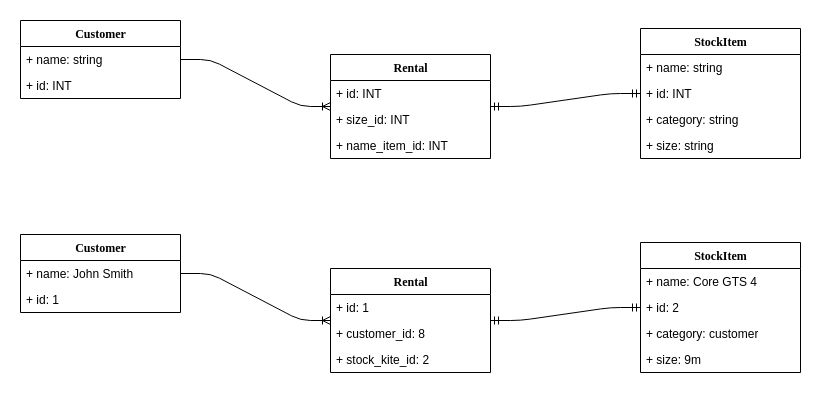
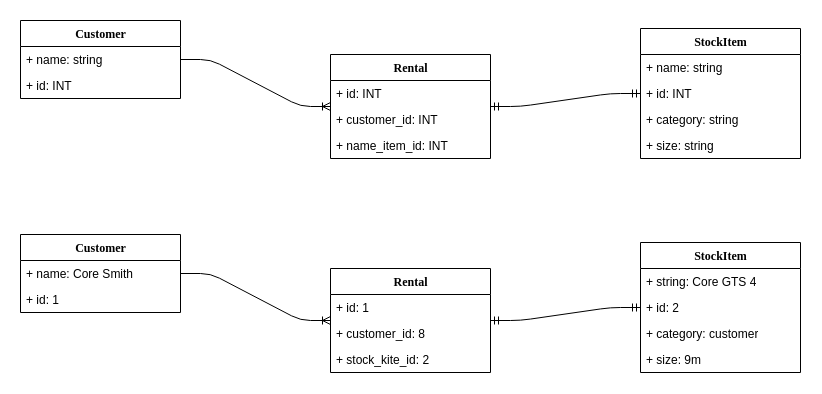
node "+ size_id: INT": label "+ size_id: INT" -> "+ customer_id: INT"
node "+ name: John Smith": label "+ name: John Smith" -> "+ name: Core Smith"
node "+ name: Core GTS 4": label "+ name: Core GTS 4" -> "+ string: Core GTS 4"
